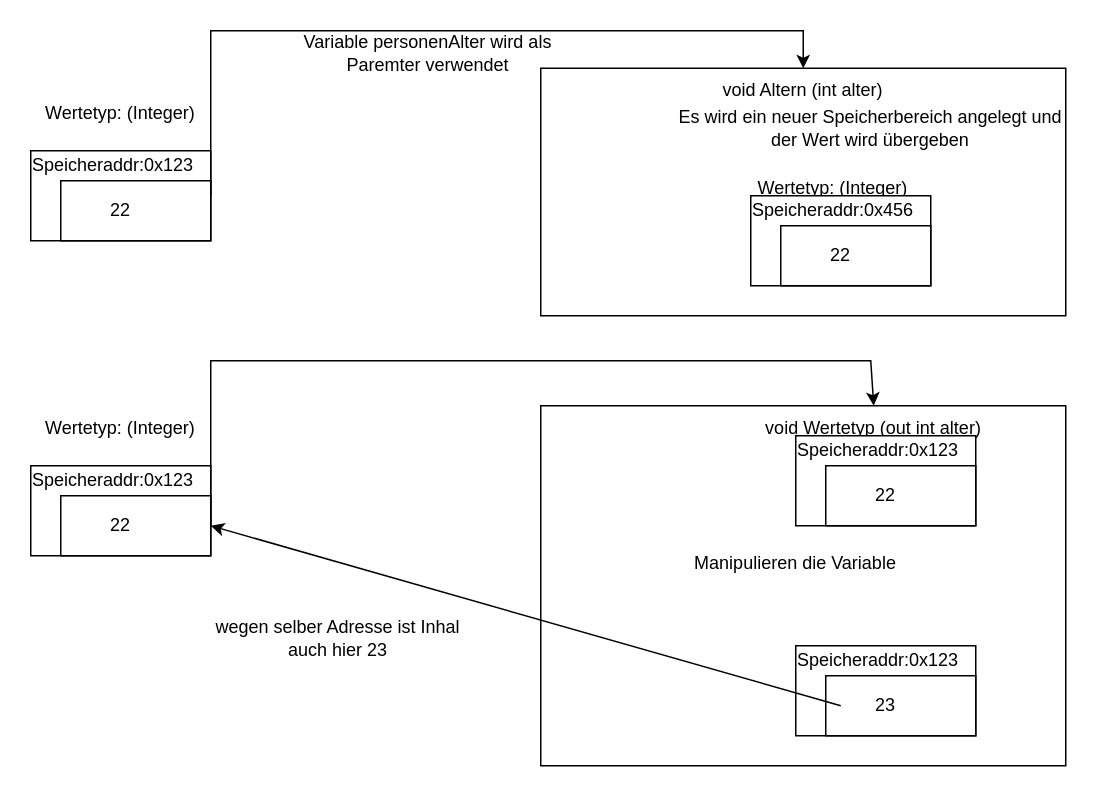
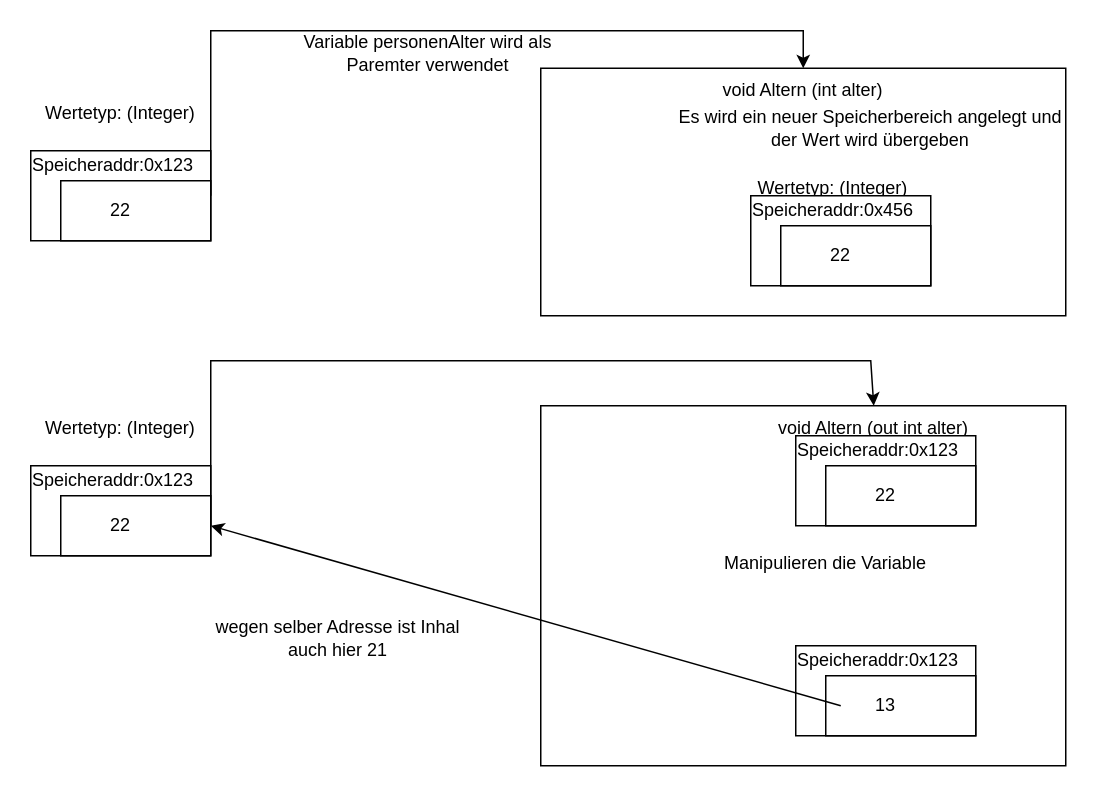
node "void Wertetyp (out int alter)": label "void Wertetyp (out int alter)" -> "void Altern (out int alter)"
node "Manipulieren die Variable": moved (796, 563) -> (826, 563)
node "wegen selber Adresse ist Inhal auch hier 23": label "wegen selber Adresse ist Inhal auch hier 23" -> "wegen selber Adresse ist Inhal auch hier 21"
node "23": label "23" -> "13"
